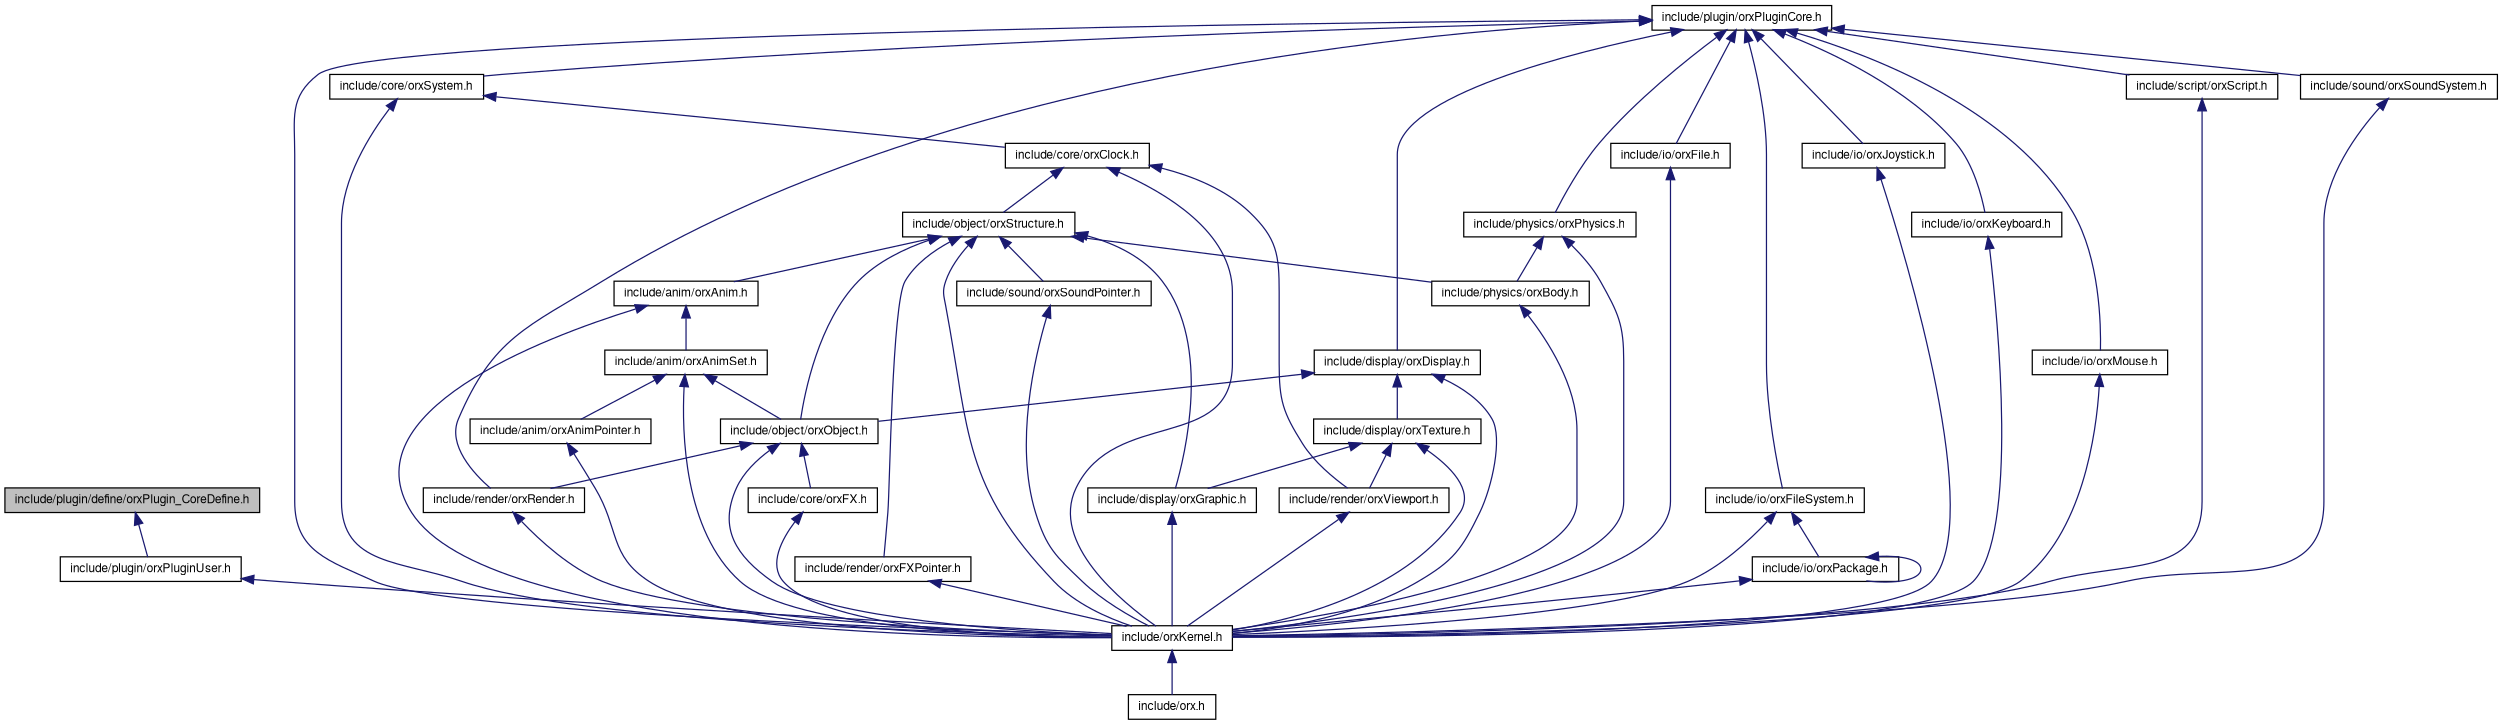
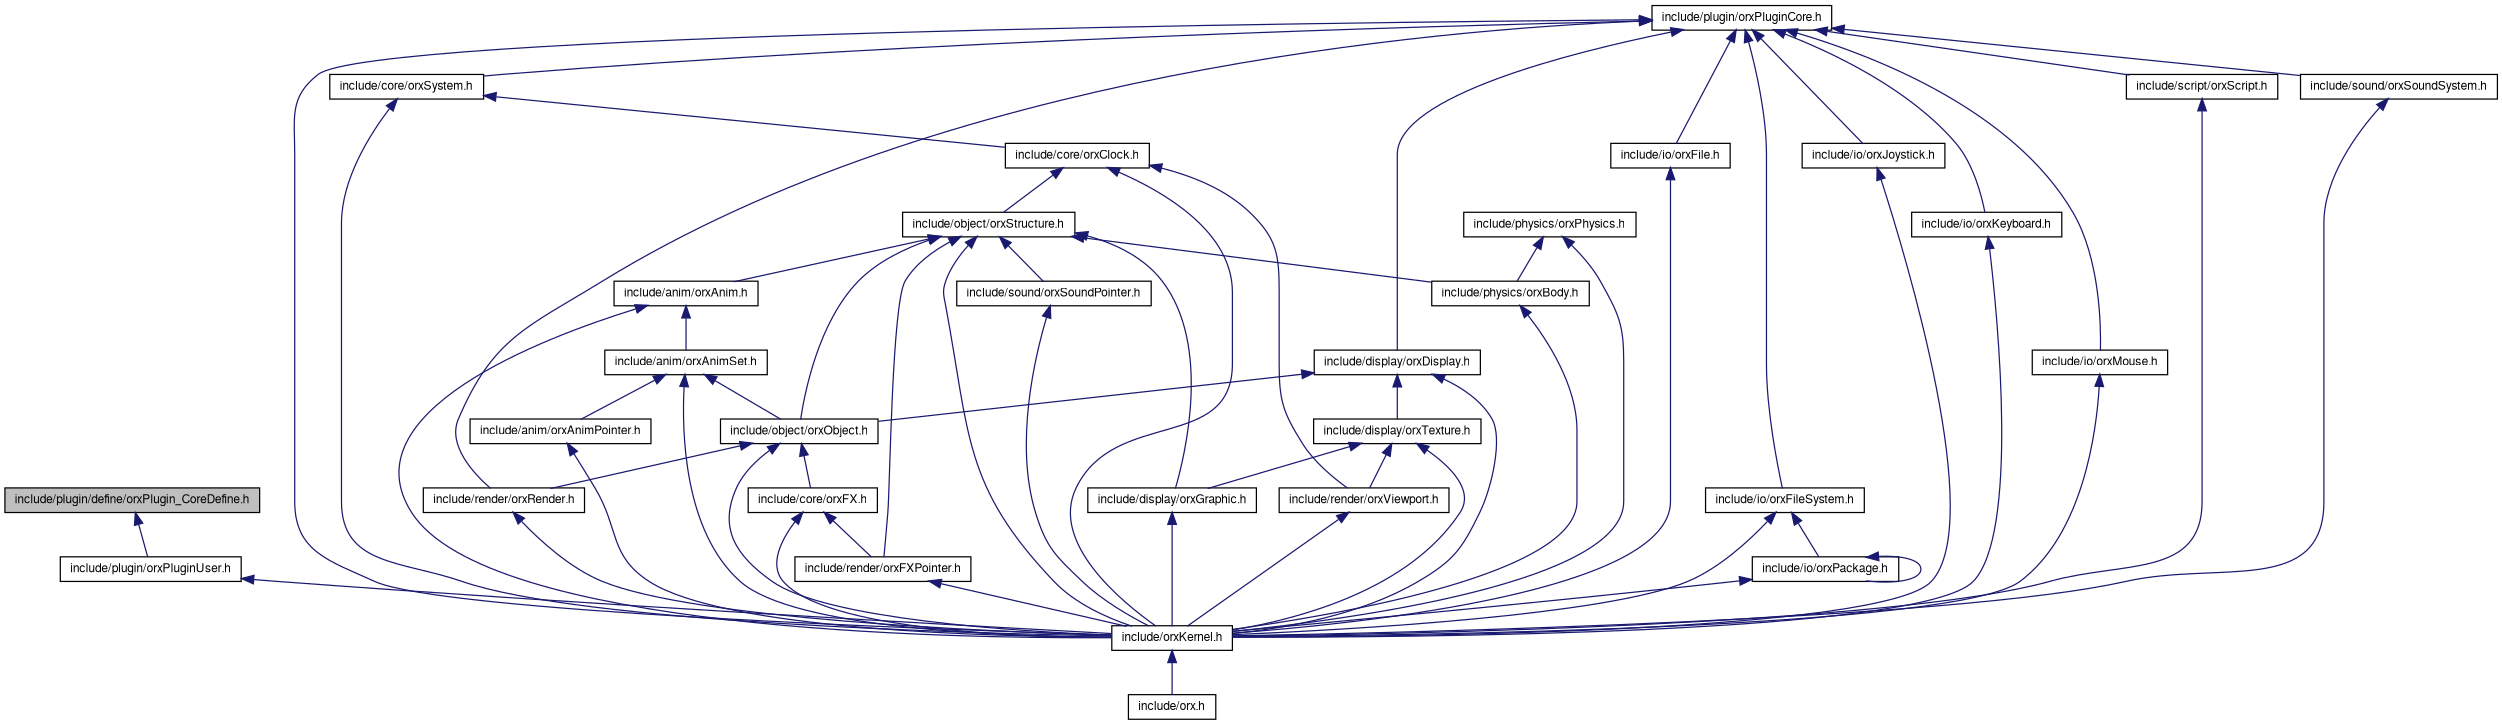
edge "include/physics/orxPhysics.h" -> "include/plugin/orxPluginCore.h": removed
edge "include/render/orxFXPointer.h" -> "include/core/orxFX.h": added
